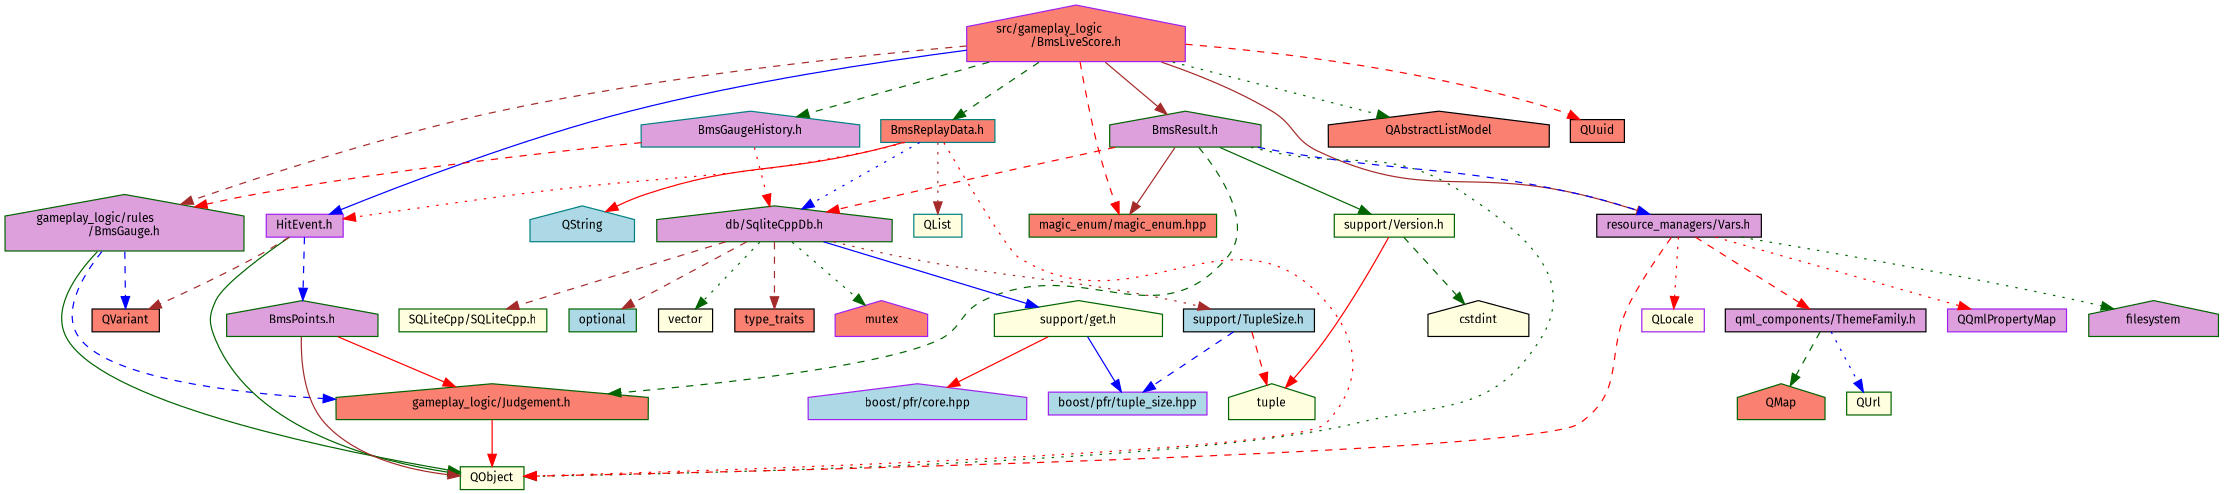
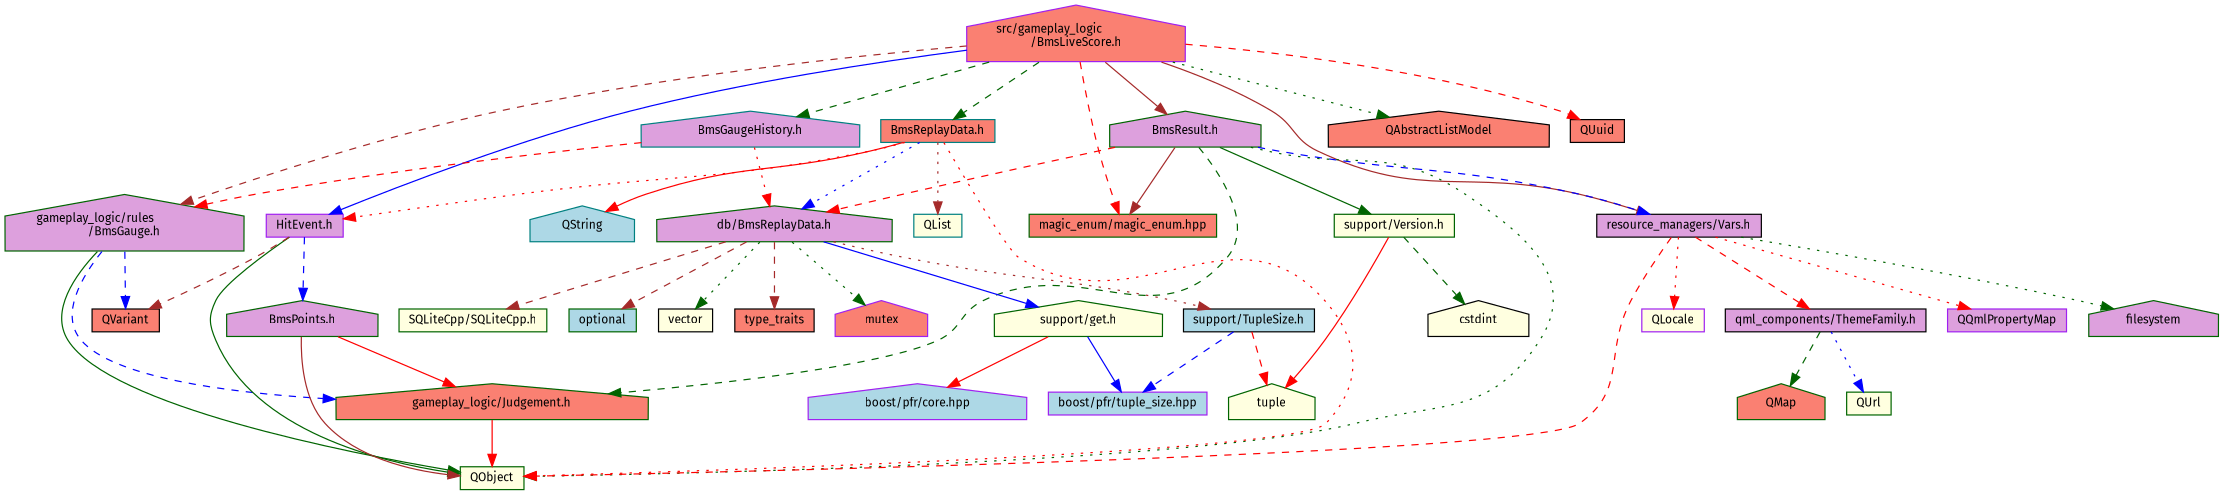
node "db/SqliteCppDb.h": label "db/SqliteCppDb.h" -> "db/BmsReplayData.h"
